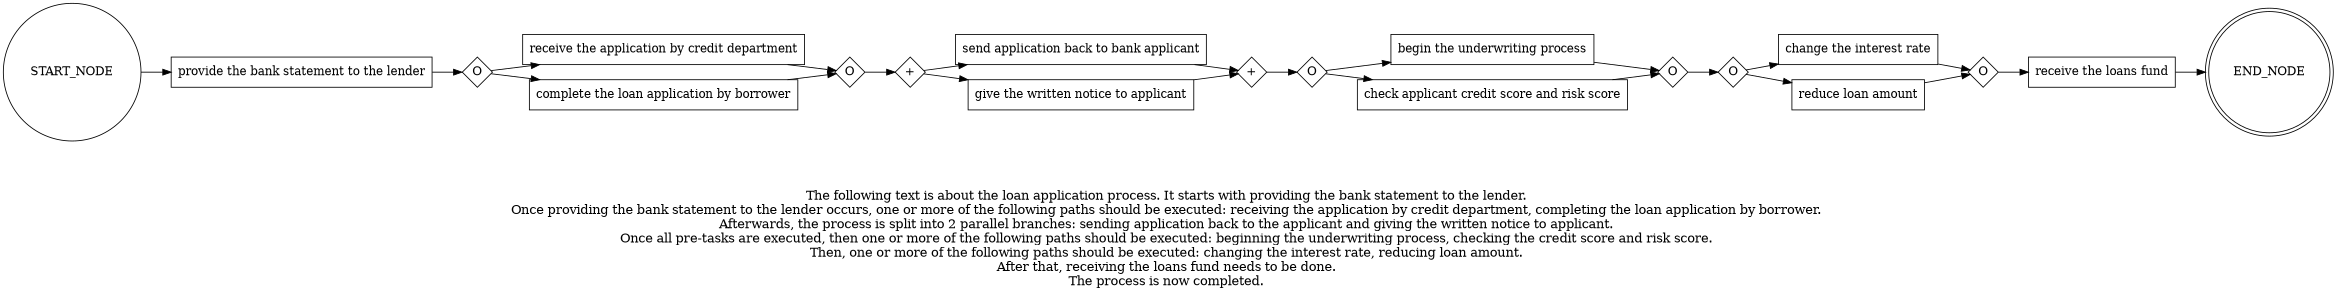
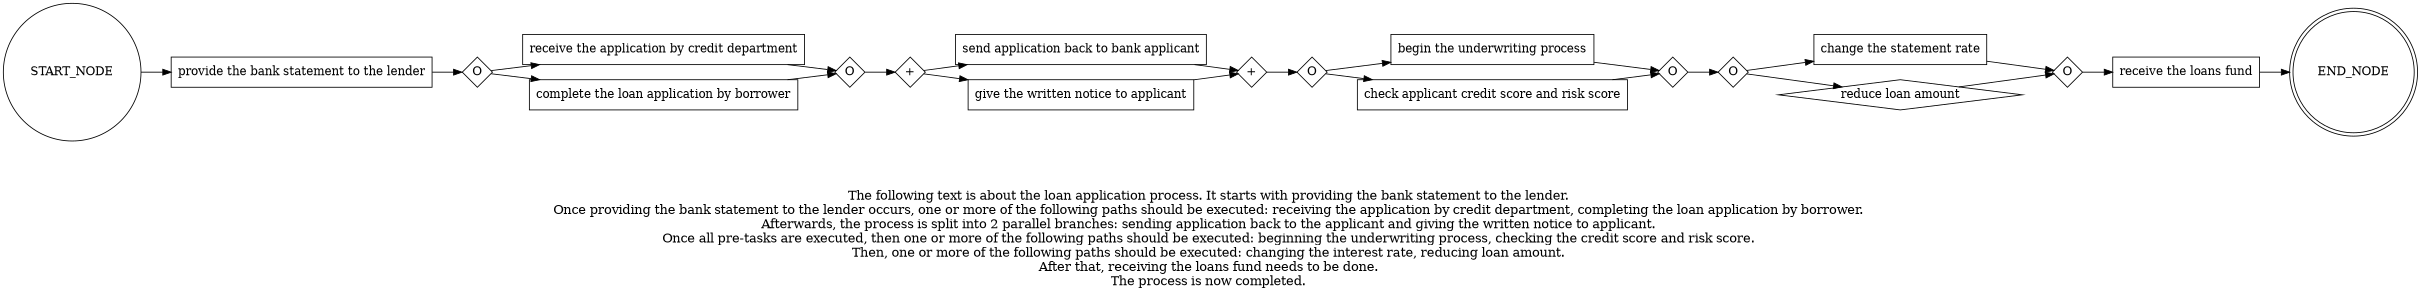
node "change the interest rate": label "change the interest rate" -> "change the statement rate"
node "reduce loan amount": shape box -> diamond
